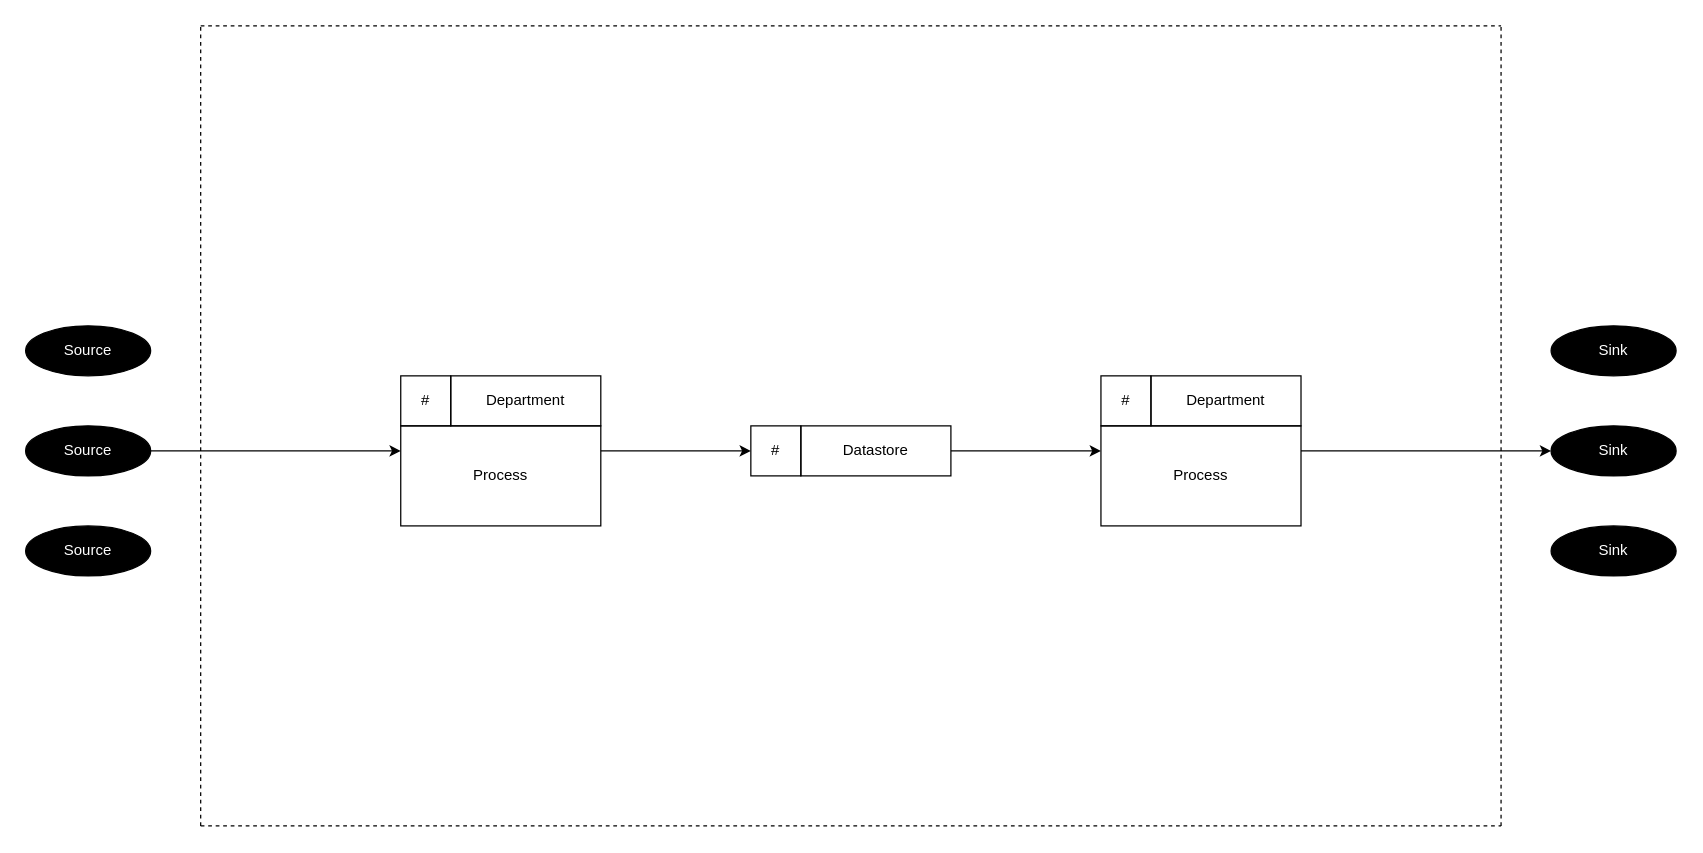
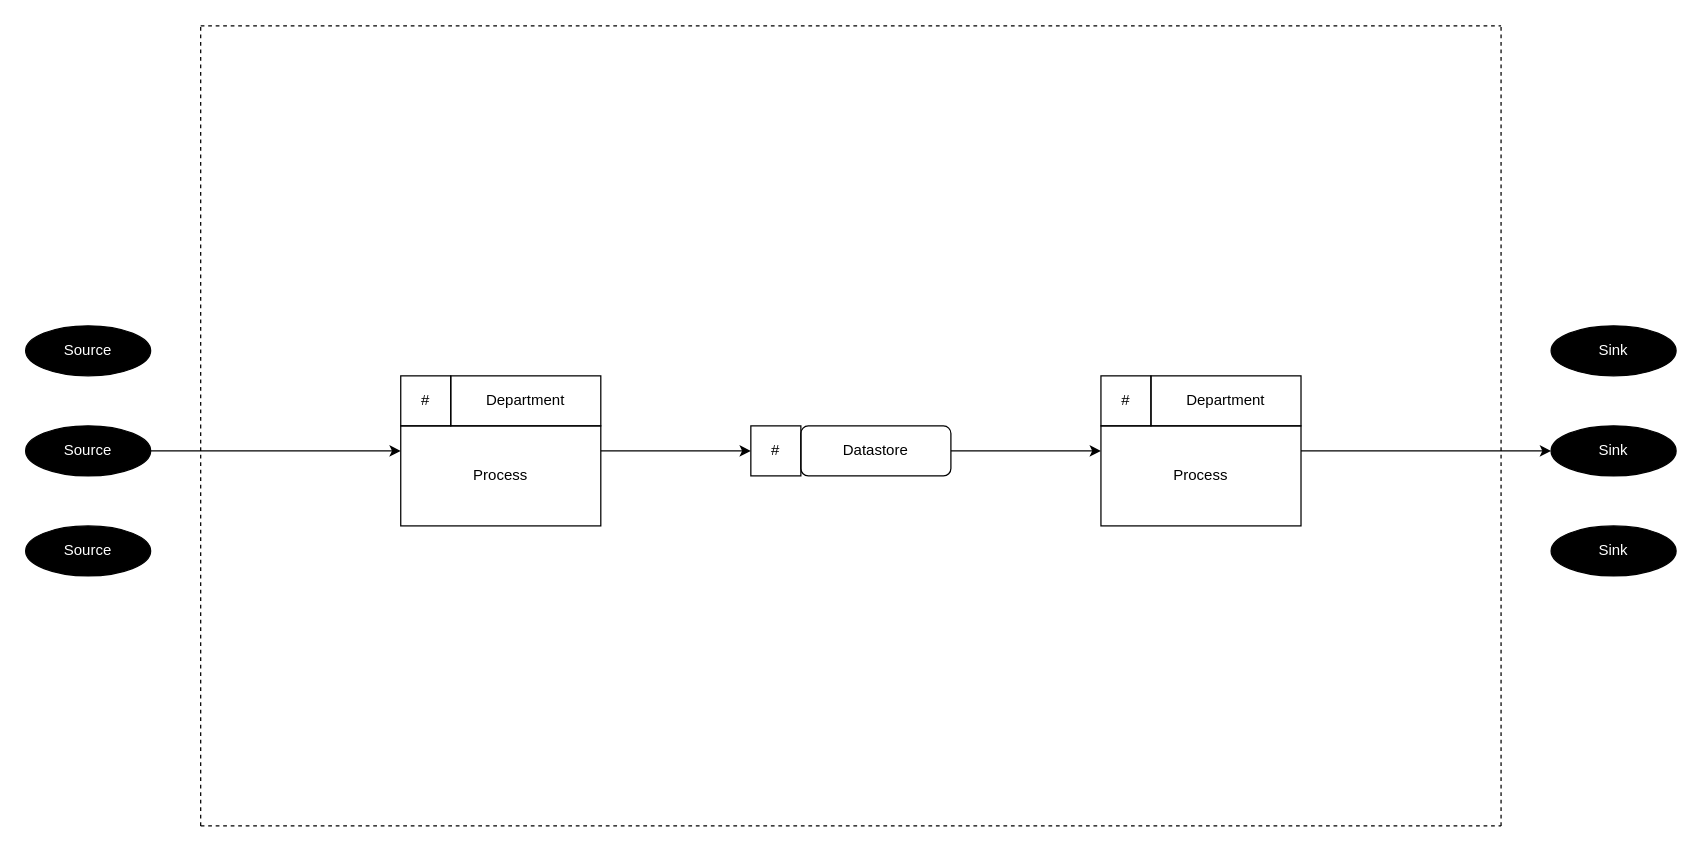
node "Datastore": shape rectangle -> rounded rectangle
